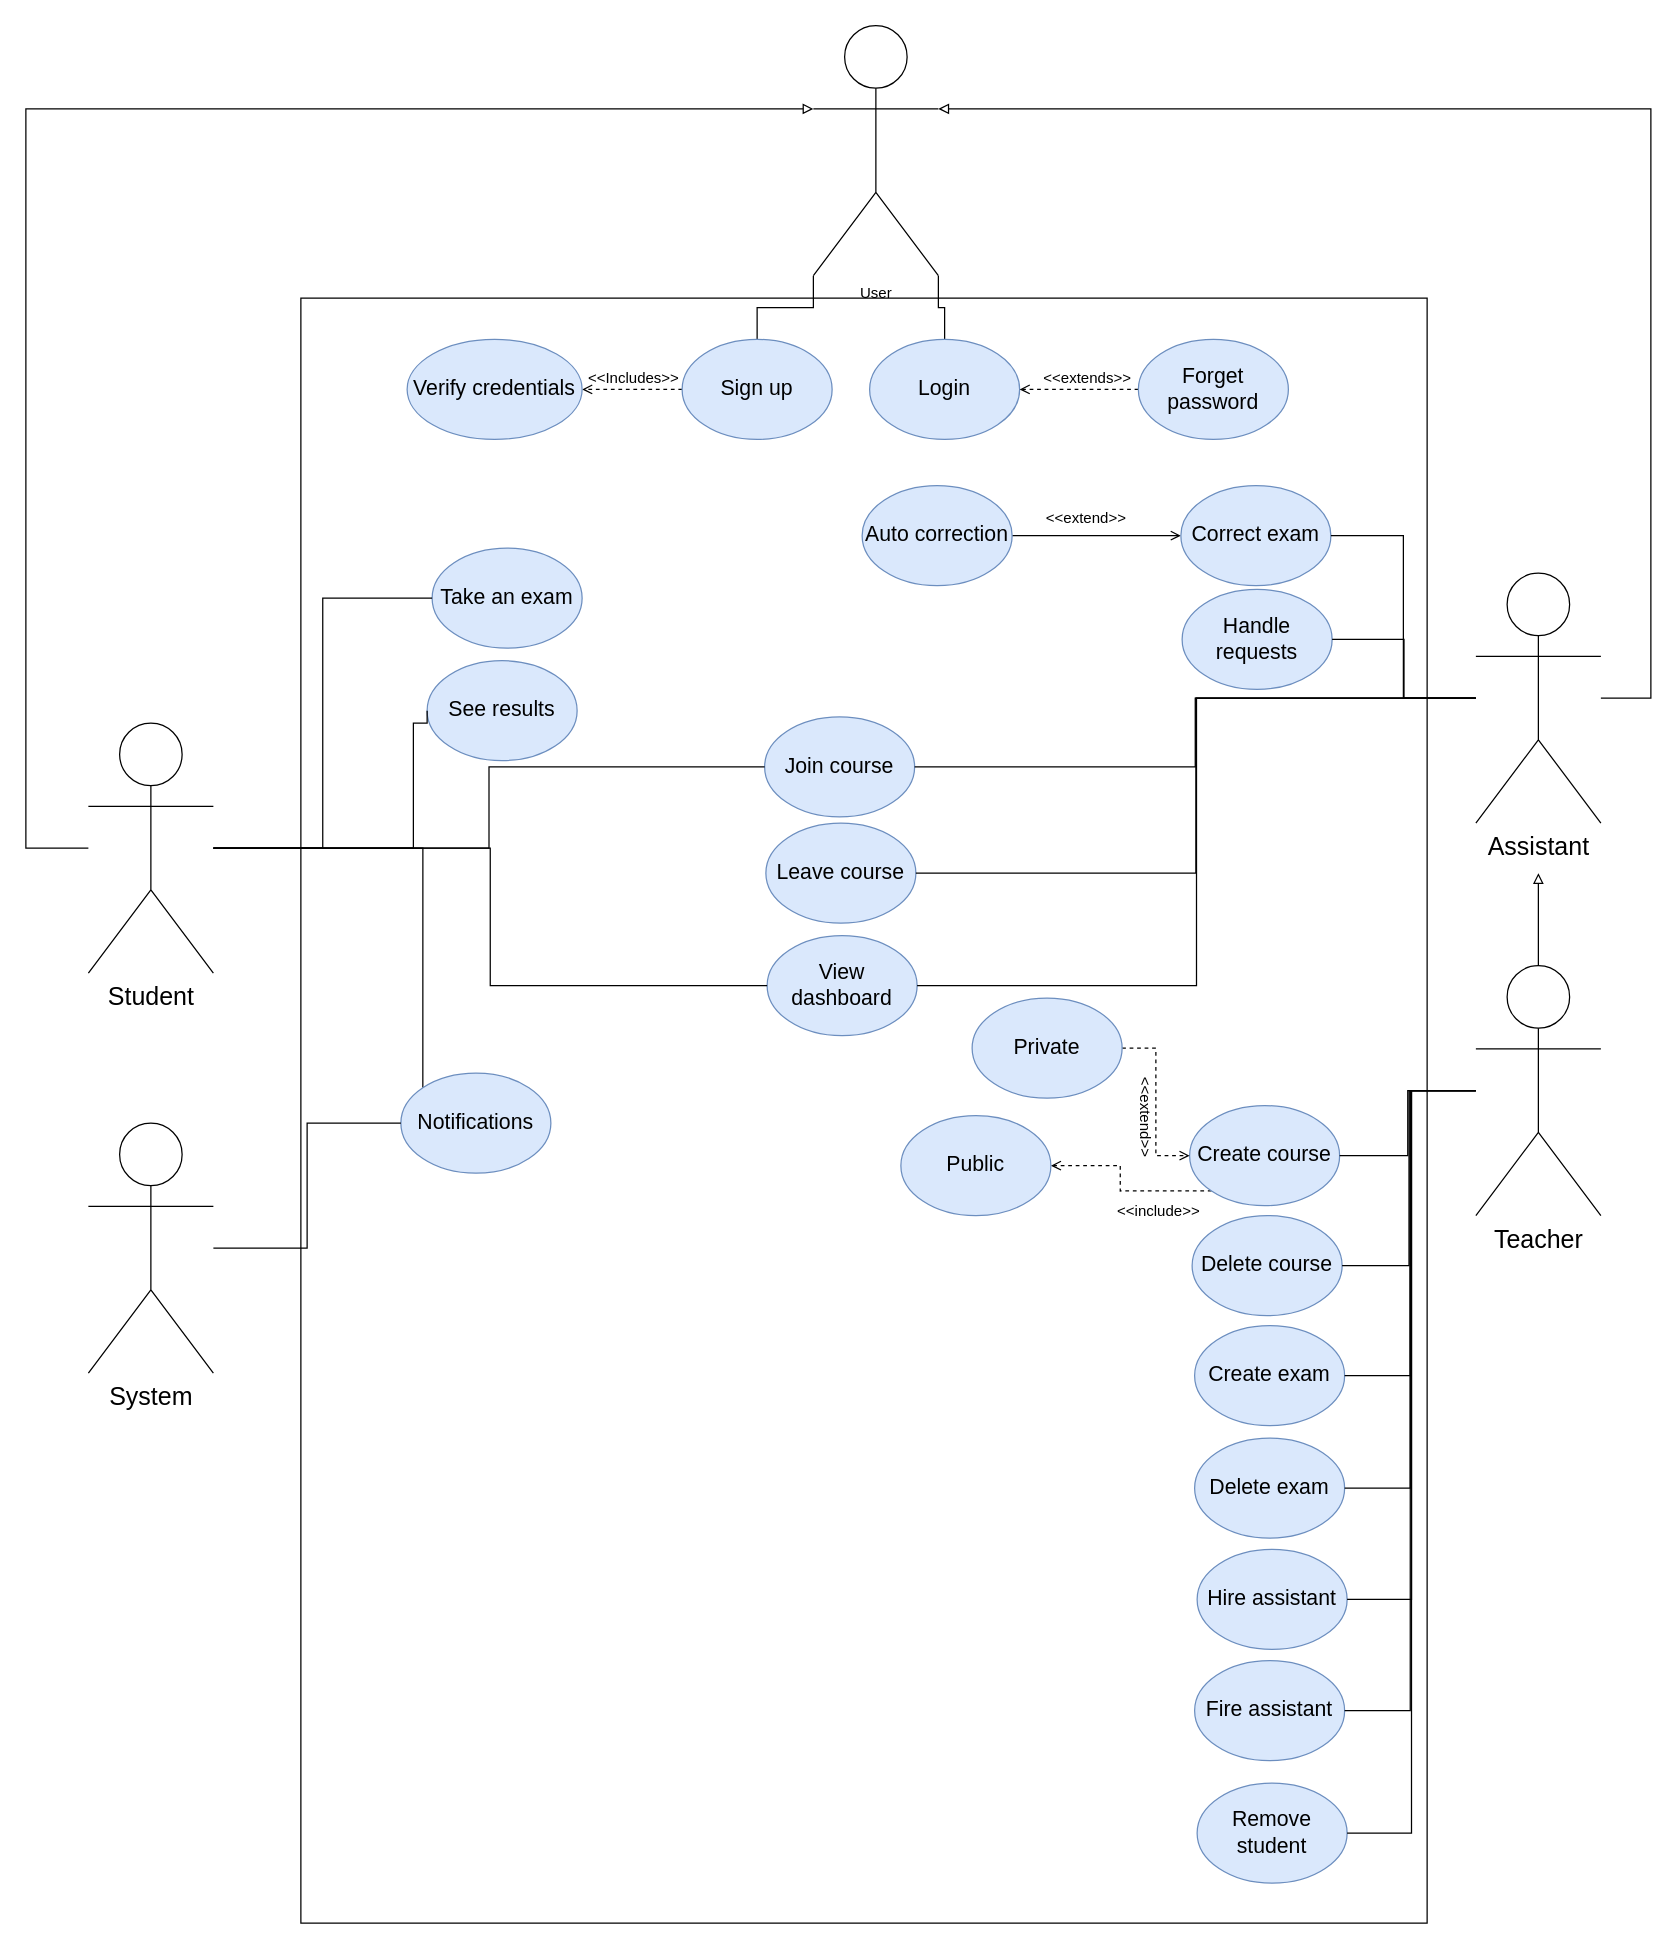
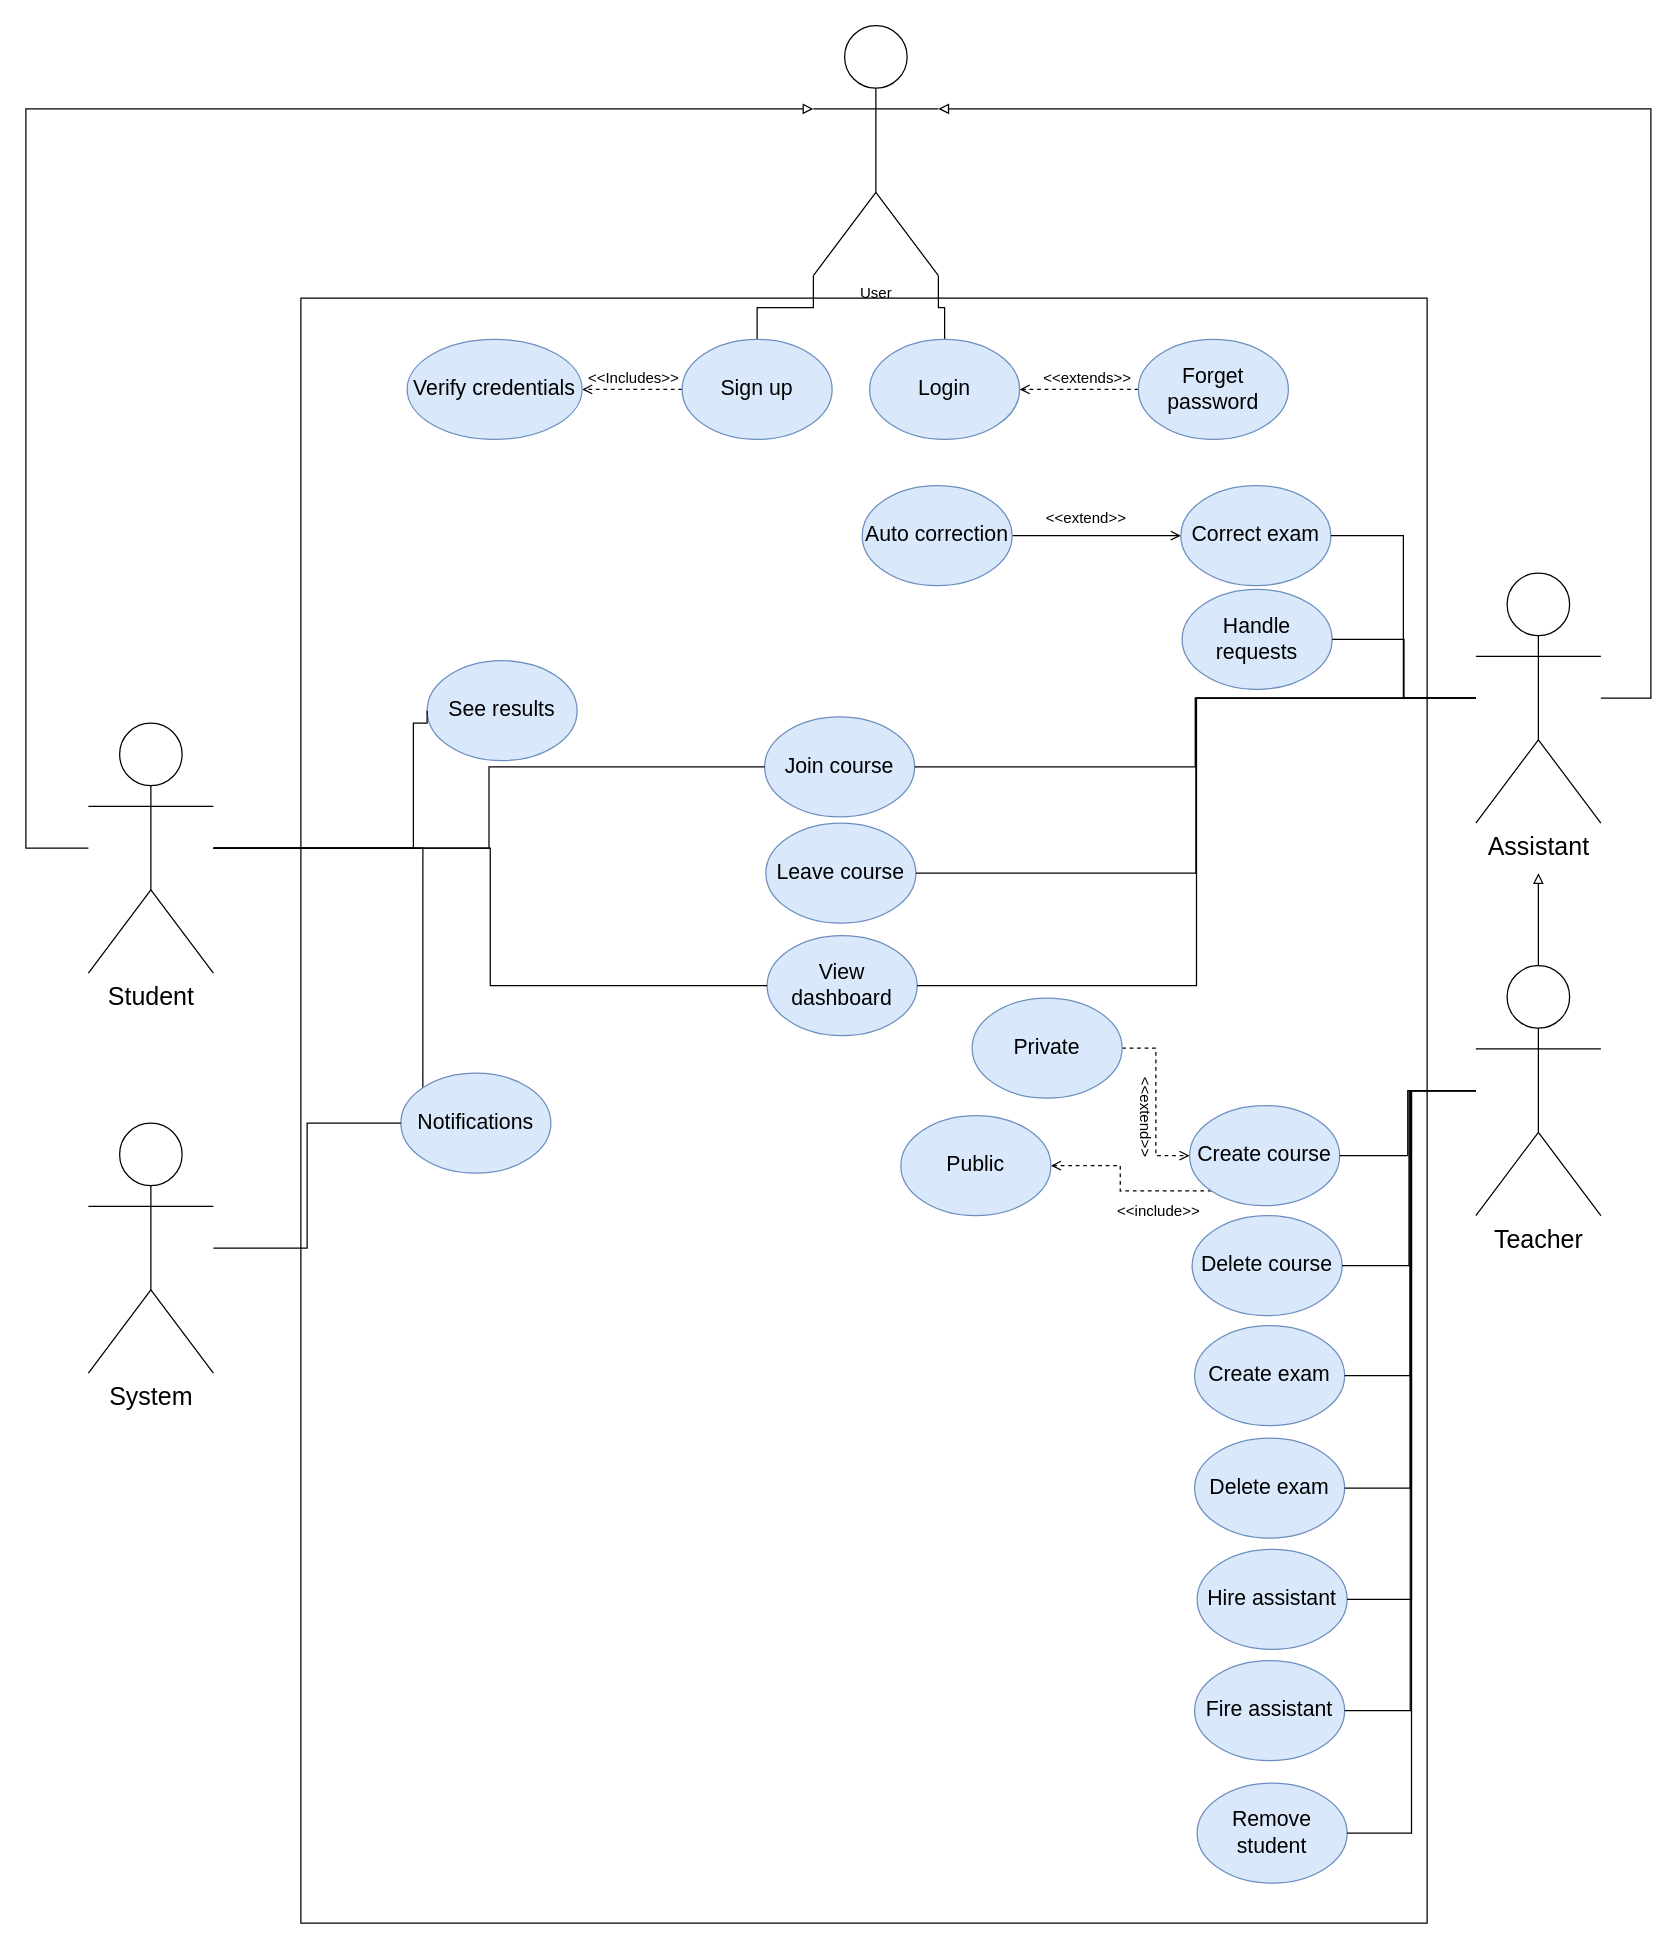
node "Take an exam": removed
edge "Take an exam" -- "Student": removed
